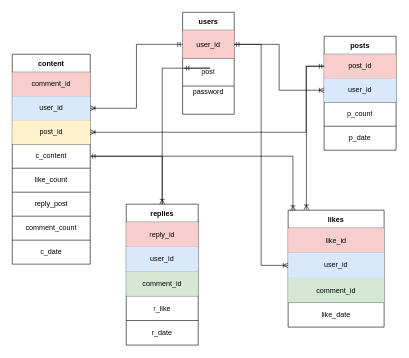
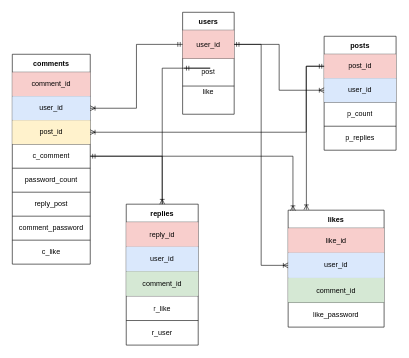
node "content": label "content" -> "comments"
node "password": label "password" -> "like"
node "p_date": label "p_date" -> "p_replies"
node "c_content": label "c_content" -> "c_comment"
node "like_count": label "like_count" -> "password_count"
node "comment_count": label "comment_count" -> "comment_password"
node "c_date": label "c_date" -> "c_like"
node "like_date": label "like_date" -> "like_password"
node "r_date": label "r_date" -> "r_user"
